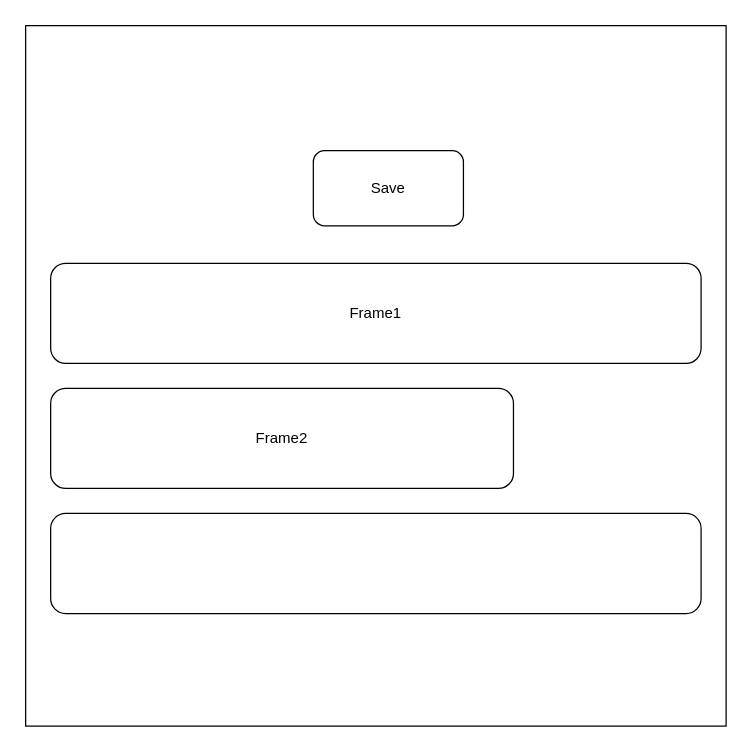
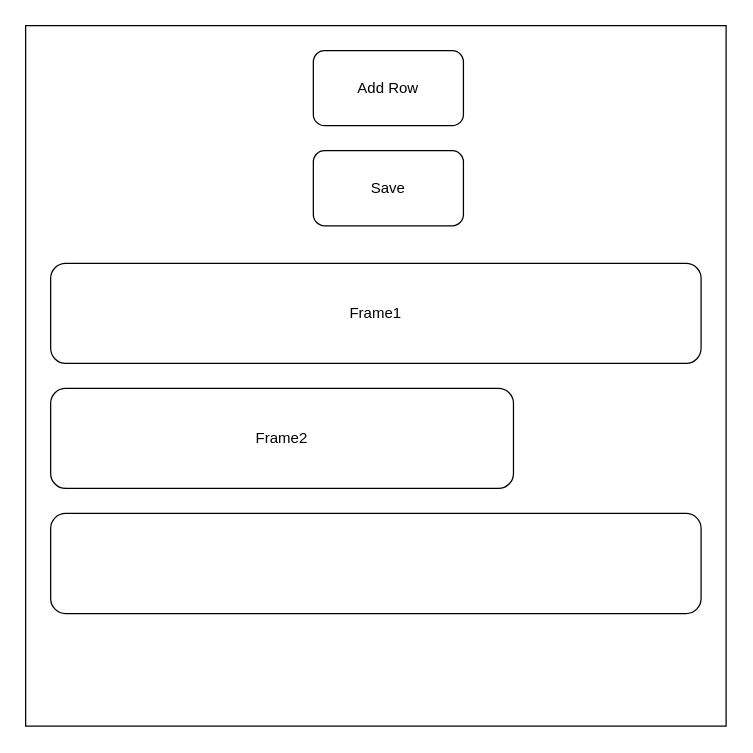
node "Add Row": added
